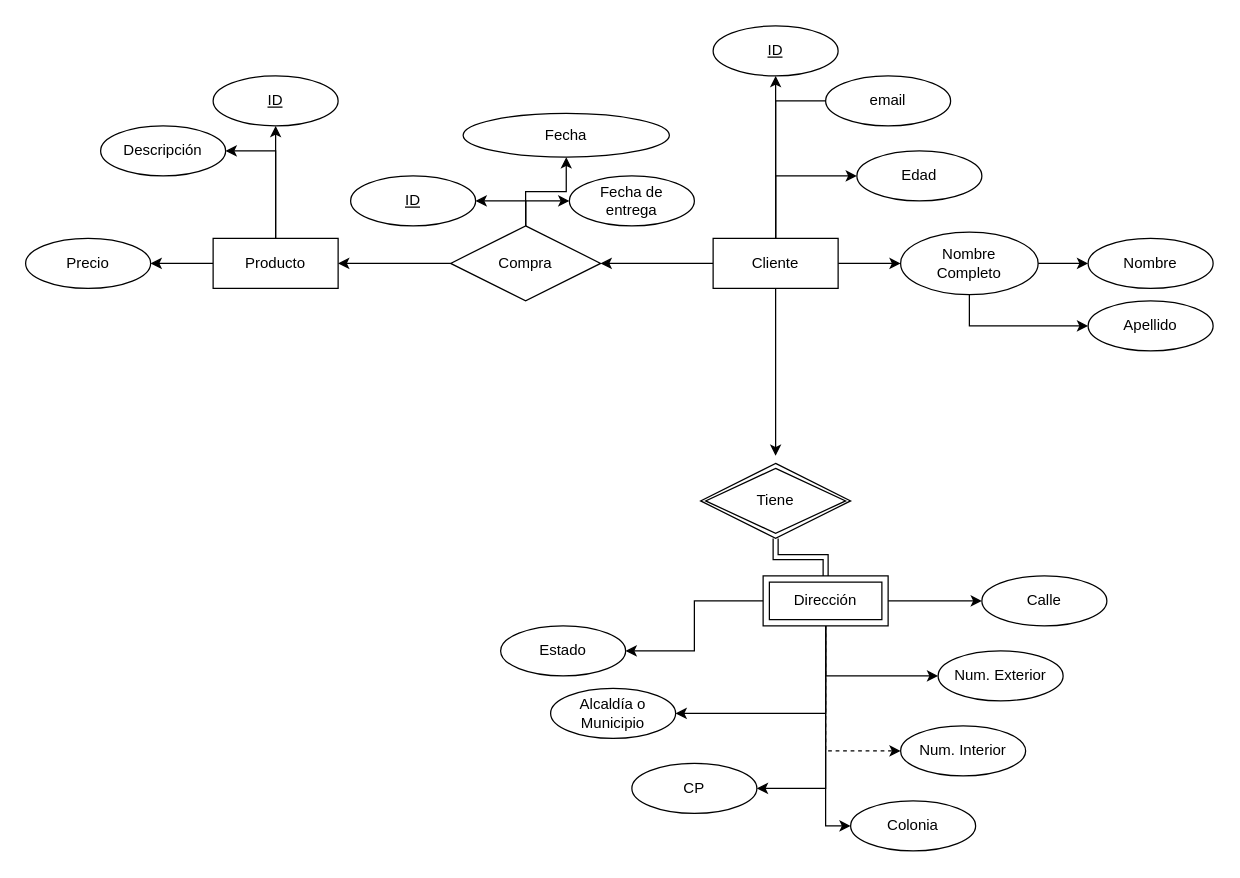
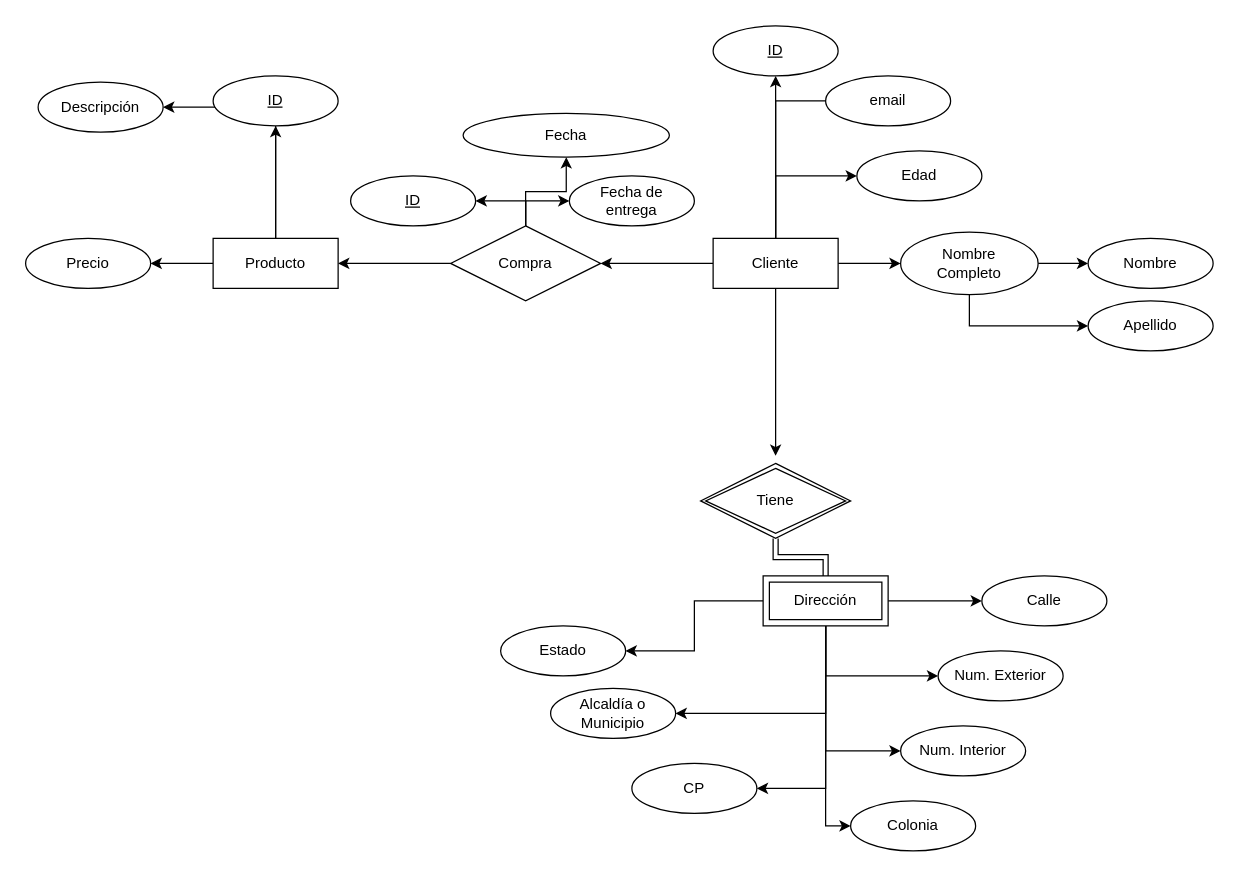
node "Descripción": moved (163, 151) -> (101, 107)
edge "Dirección" -> "Num. Interior": style dashed -> solid
